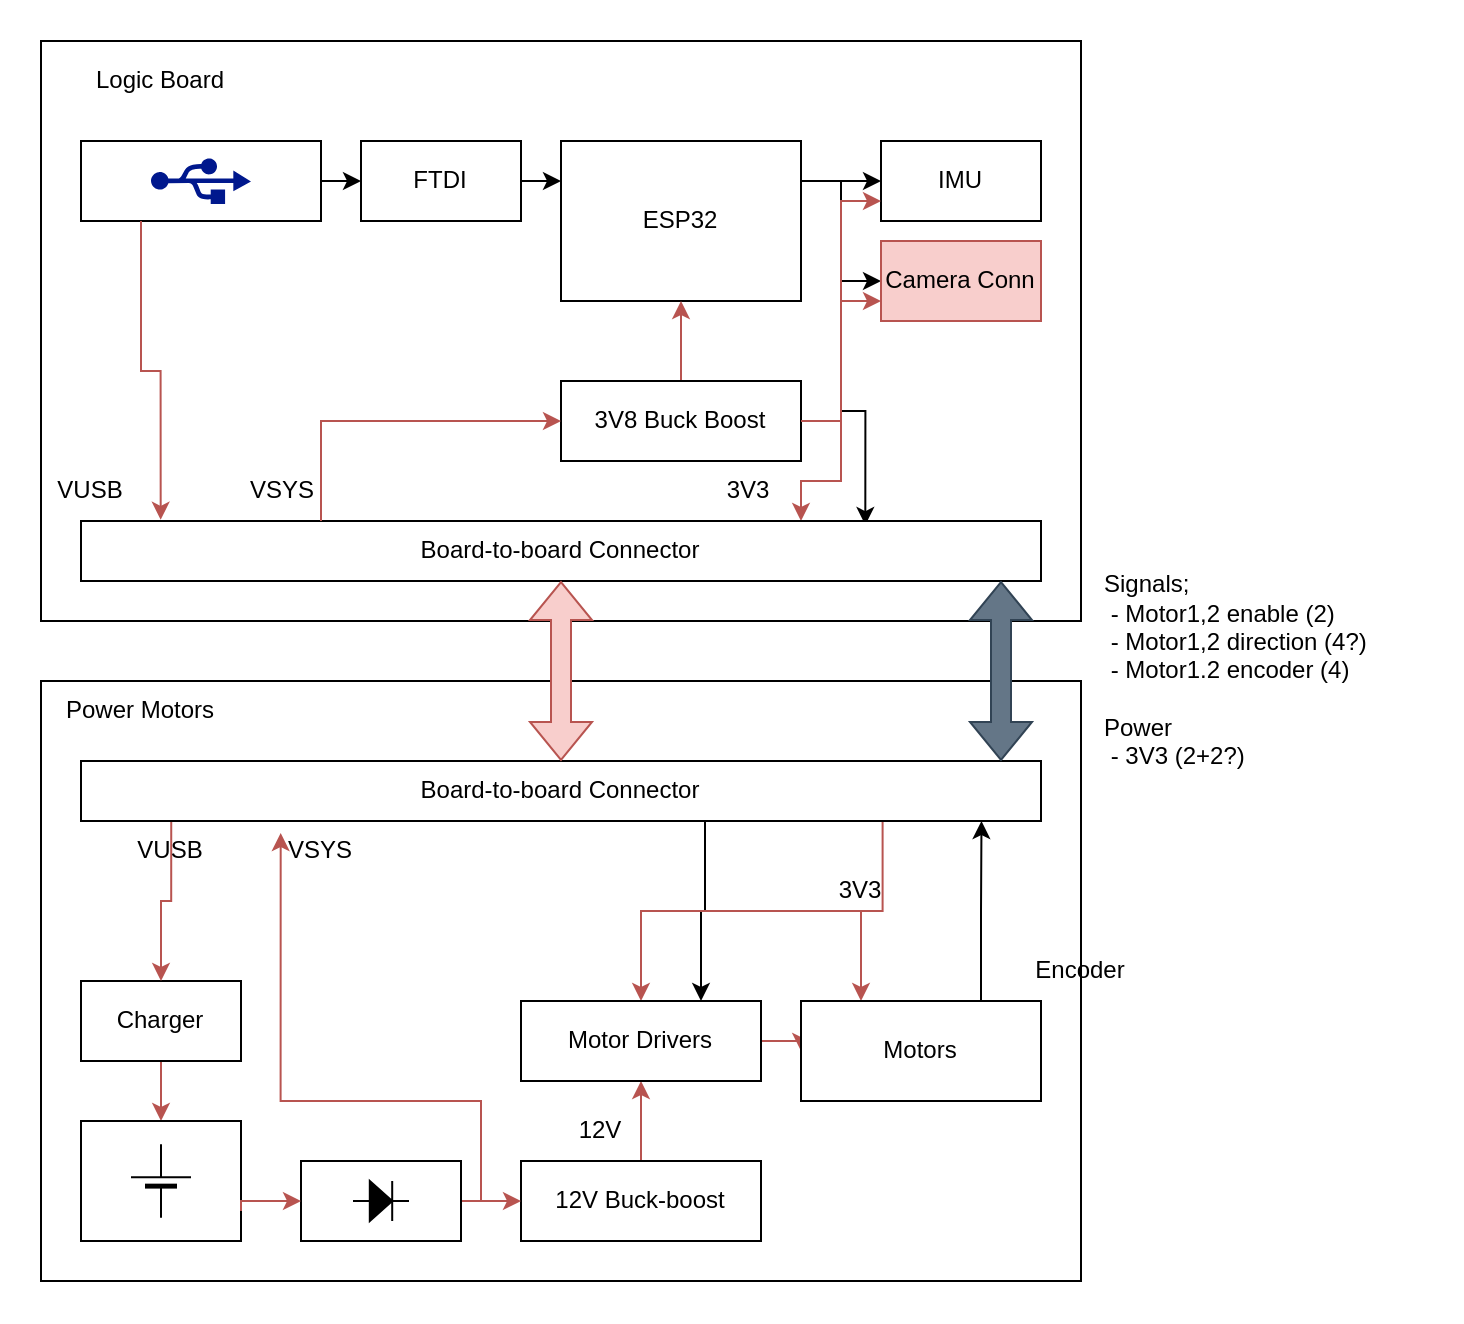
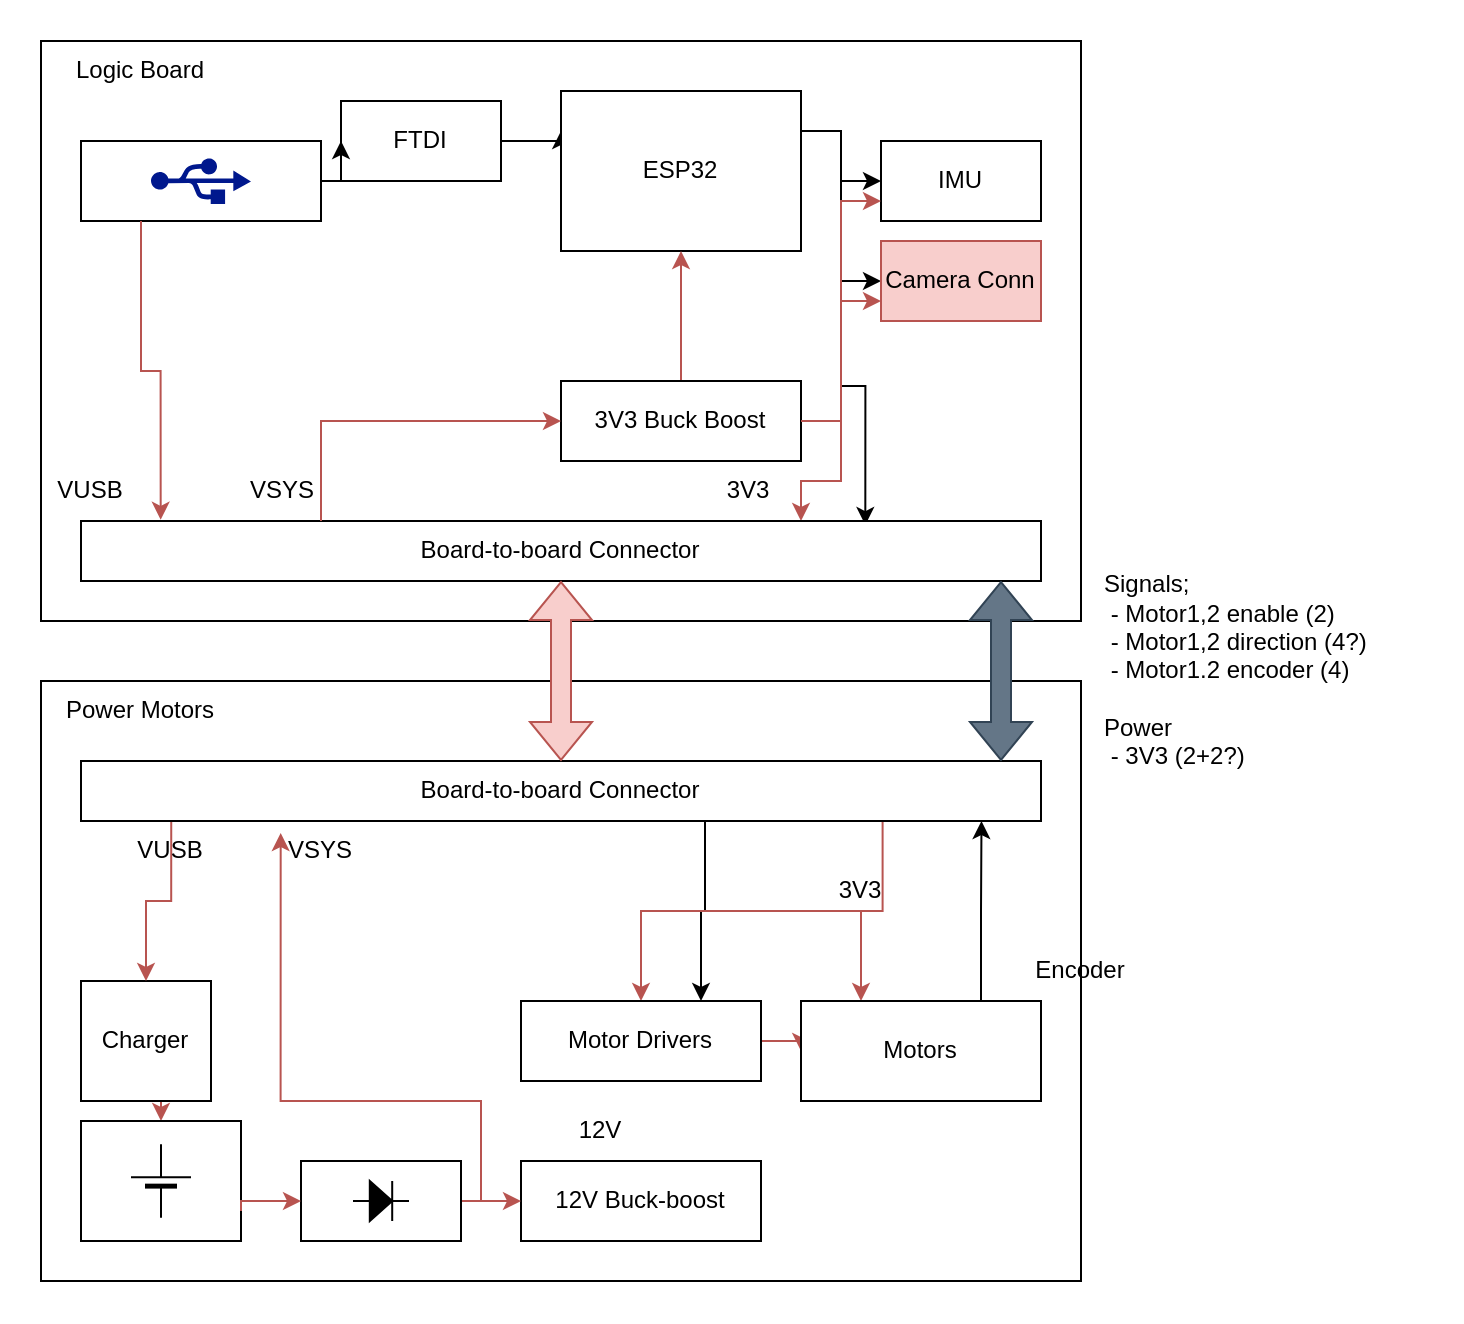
node "Logic Board": moved (161, 81) -> (141, 71)
node "FTDI": moved (441, 181) -> (421, 141)
node "ESP32": moved (681, 221) -> (681, 171)
node "3V8 Buck Boost": label "3V8 Buck Boost" -> "3V3 Buck Boost"
node "Charger": size 160x80 -> 130x120
edge "12V Buck-boost" -> "Motor Drivers": removed
